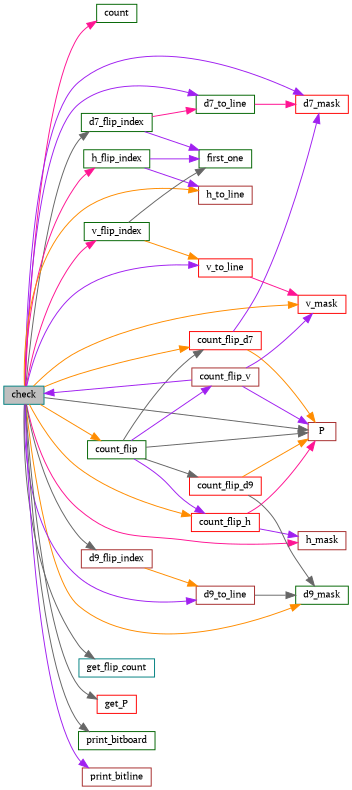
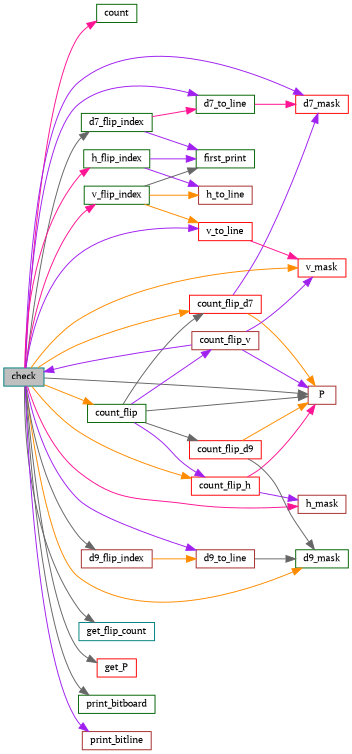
node "first_one": label "first_one" -> "first_print"
edge "check" -> "h_to_line": now "v_flip_index" -> "h_to_line"
